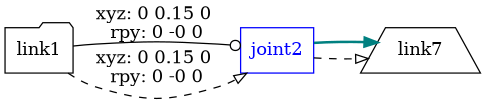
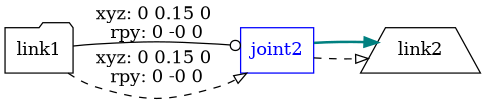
node "link7": label "link7" -> "link2"
